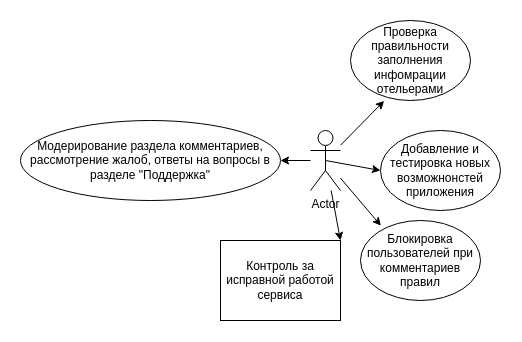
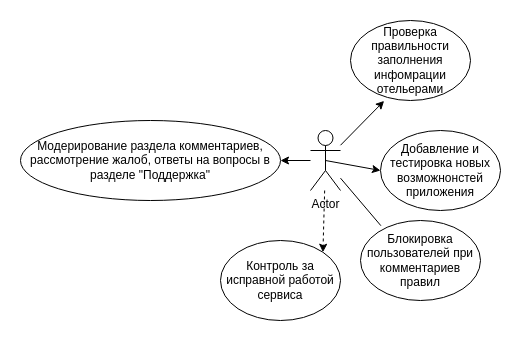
edge "Actor" -> "Контроль за исправной работой сервиса": style solid -> dashed
edge "Actor" -> "Блокировка пользователей при комментариев правил": arrowhead classic -> none
node "Контроль за исправной работой сервиса": shape rectangle -> ellipse
